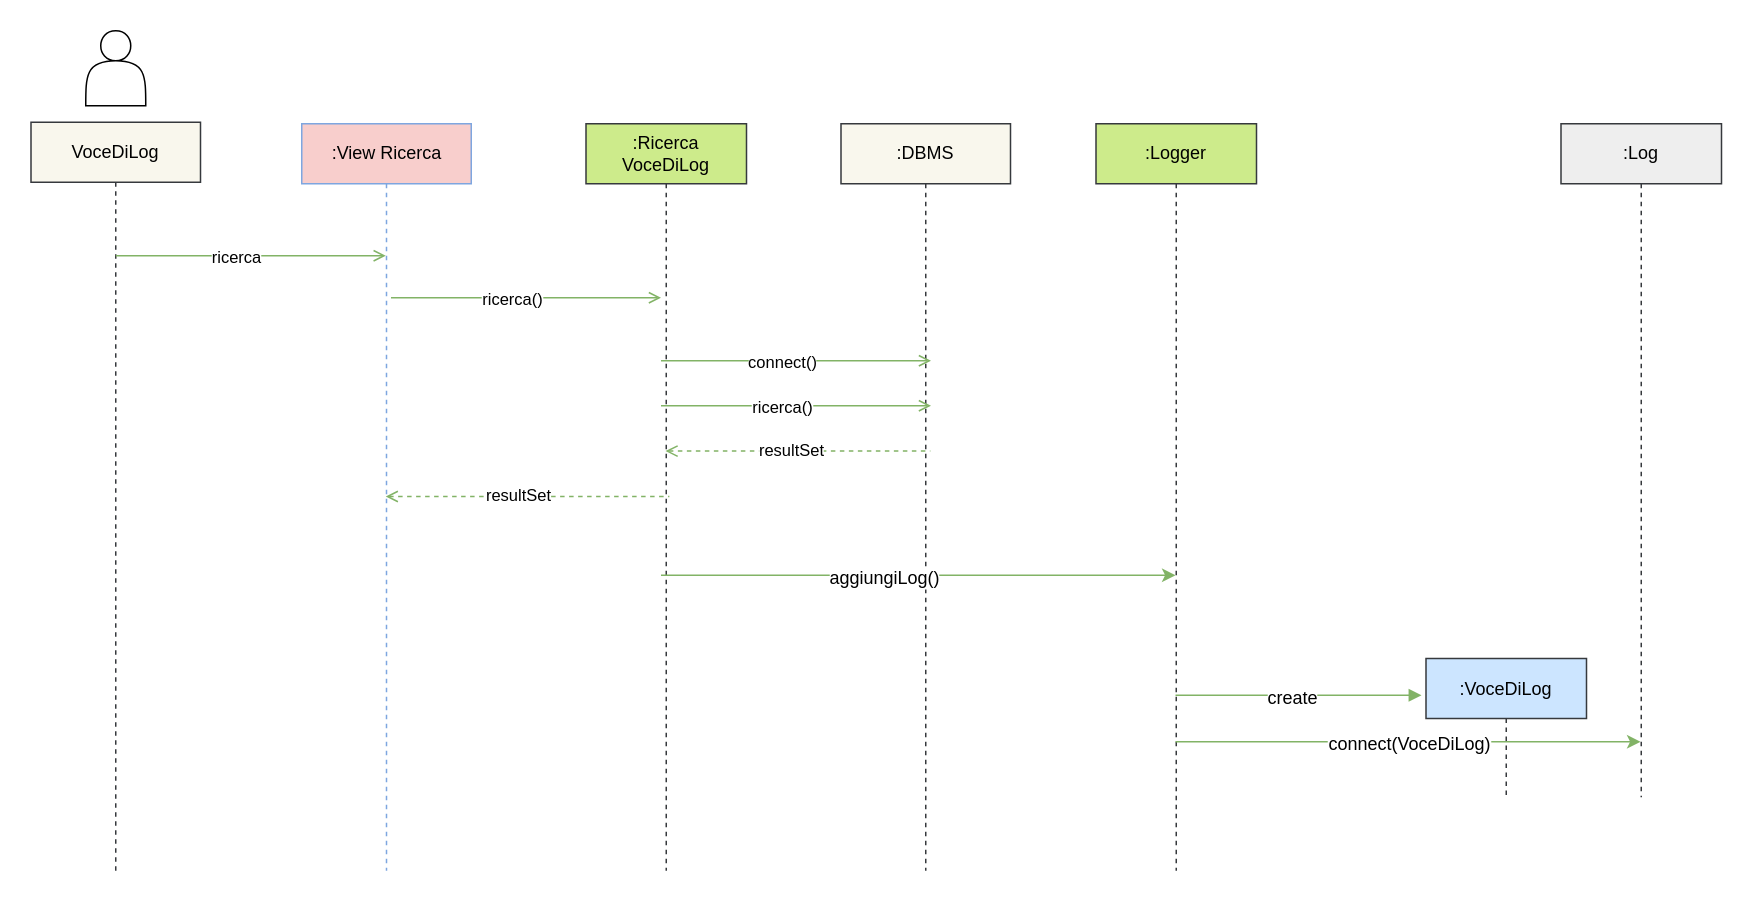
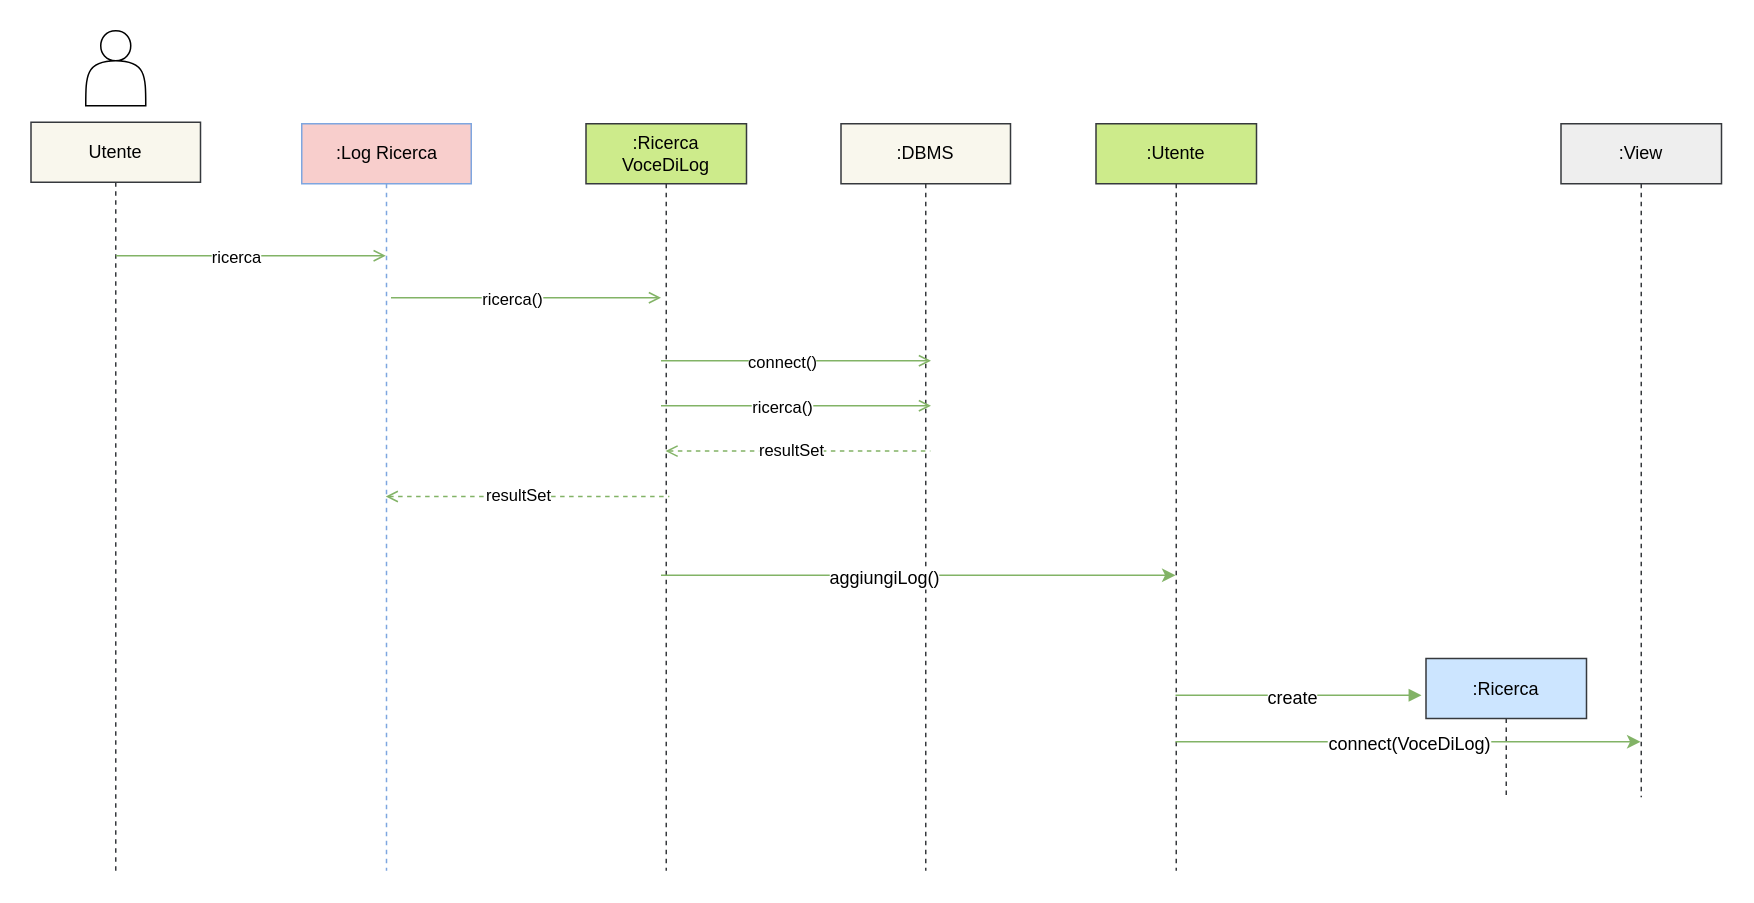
node "VoceDiLog": label "VoceDiLog" -> "Utente"
node ":View Ricerca": label ":View Ricerca" -> ":Log Ricerca"
node ":Logger": label ":Logger" -> ":Utente"
node ":Log": label ":Log" -> ":View"
node ":VoceDiLog": label ":VoceDiLog" -> ":Ricerca"
